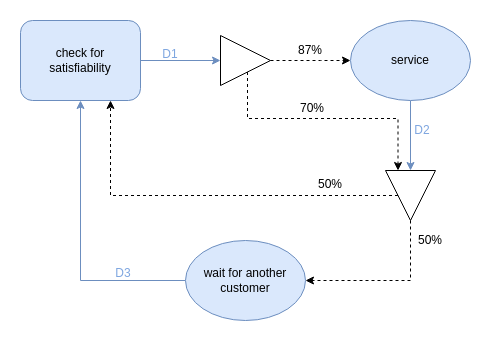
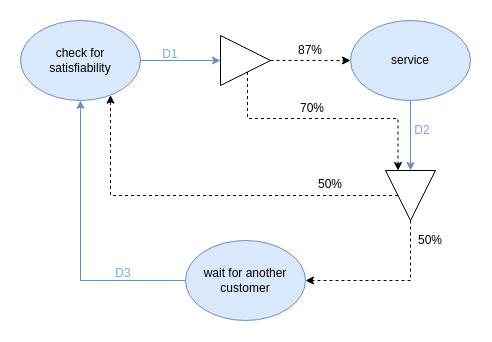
node "check for satisfiability": shape rounded rectangle -> ellipse
